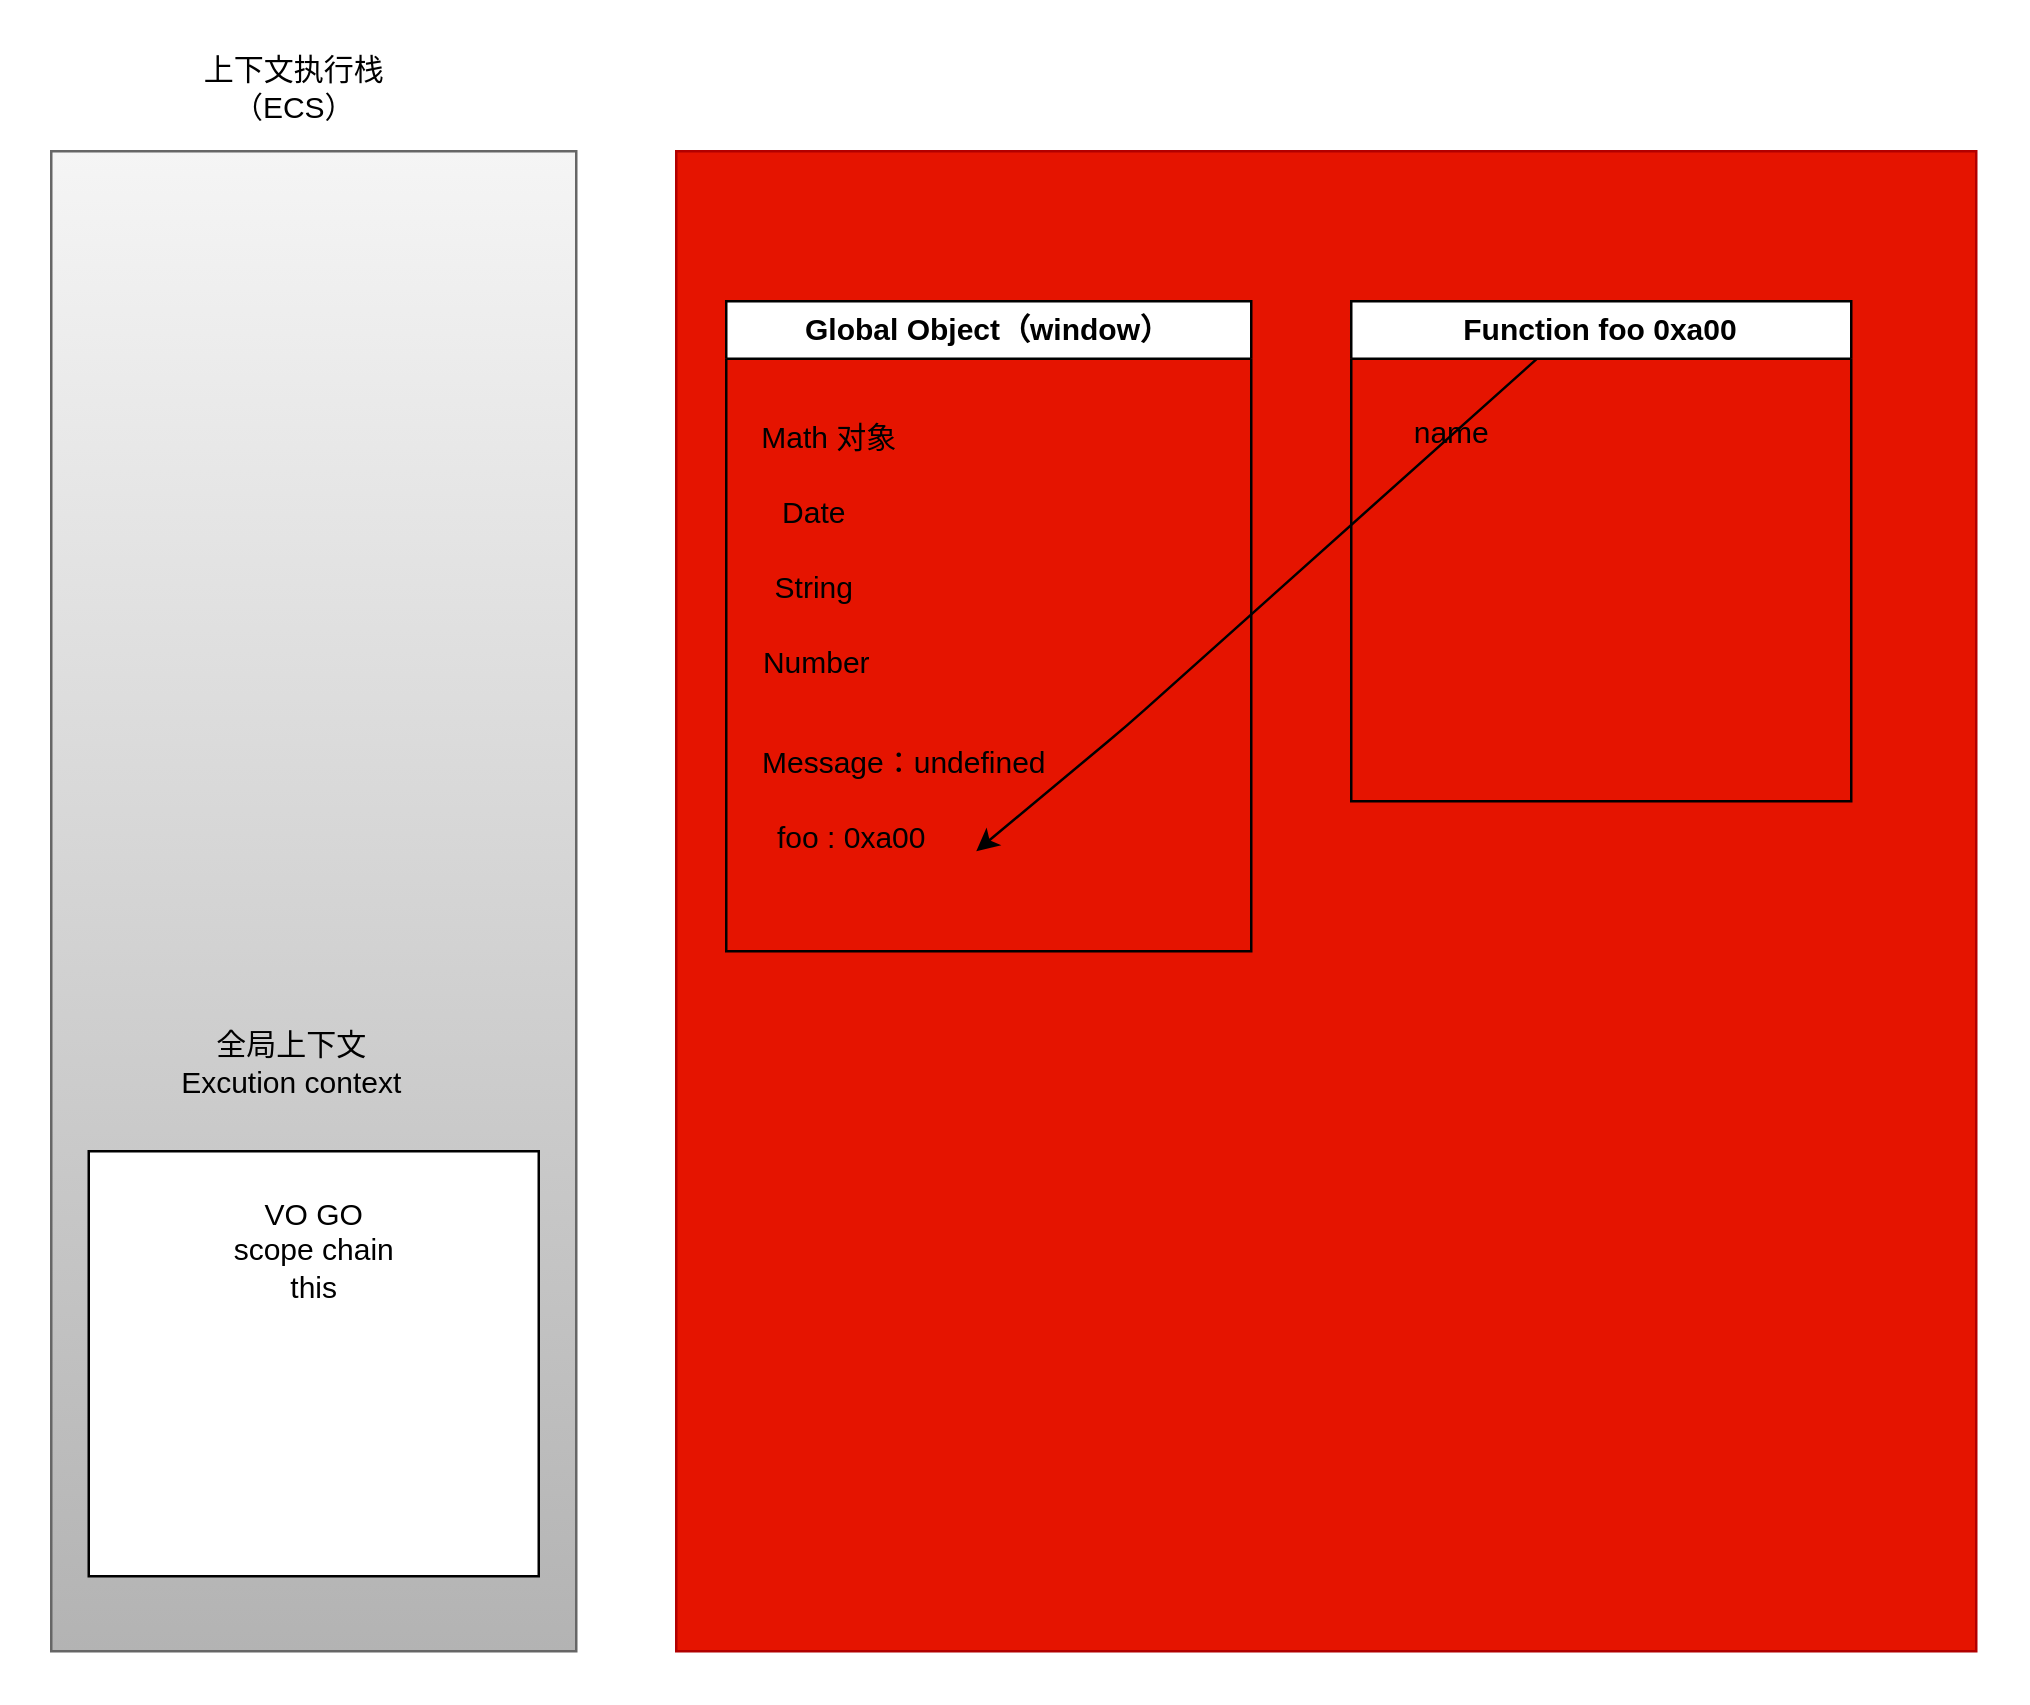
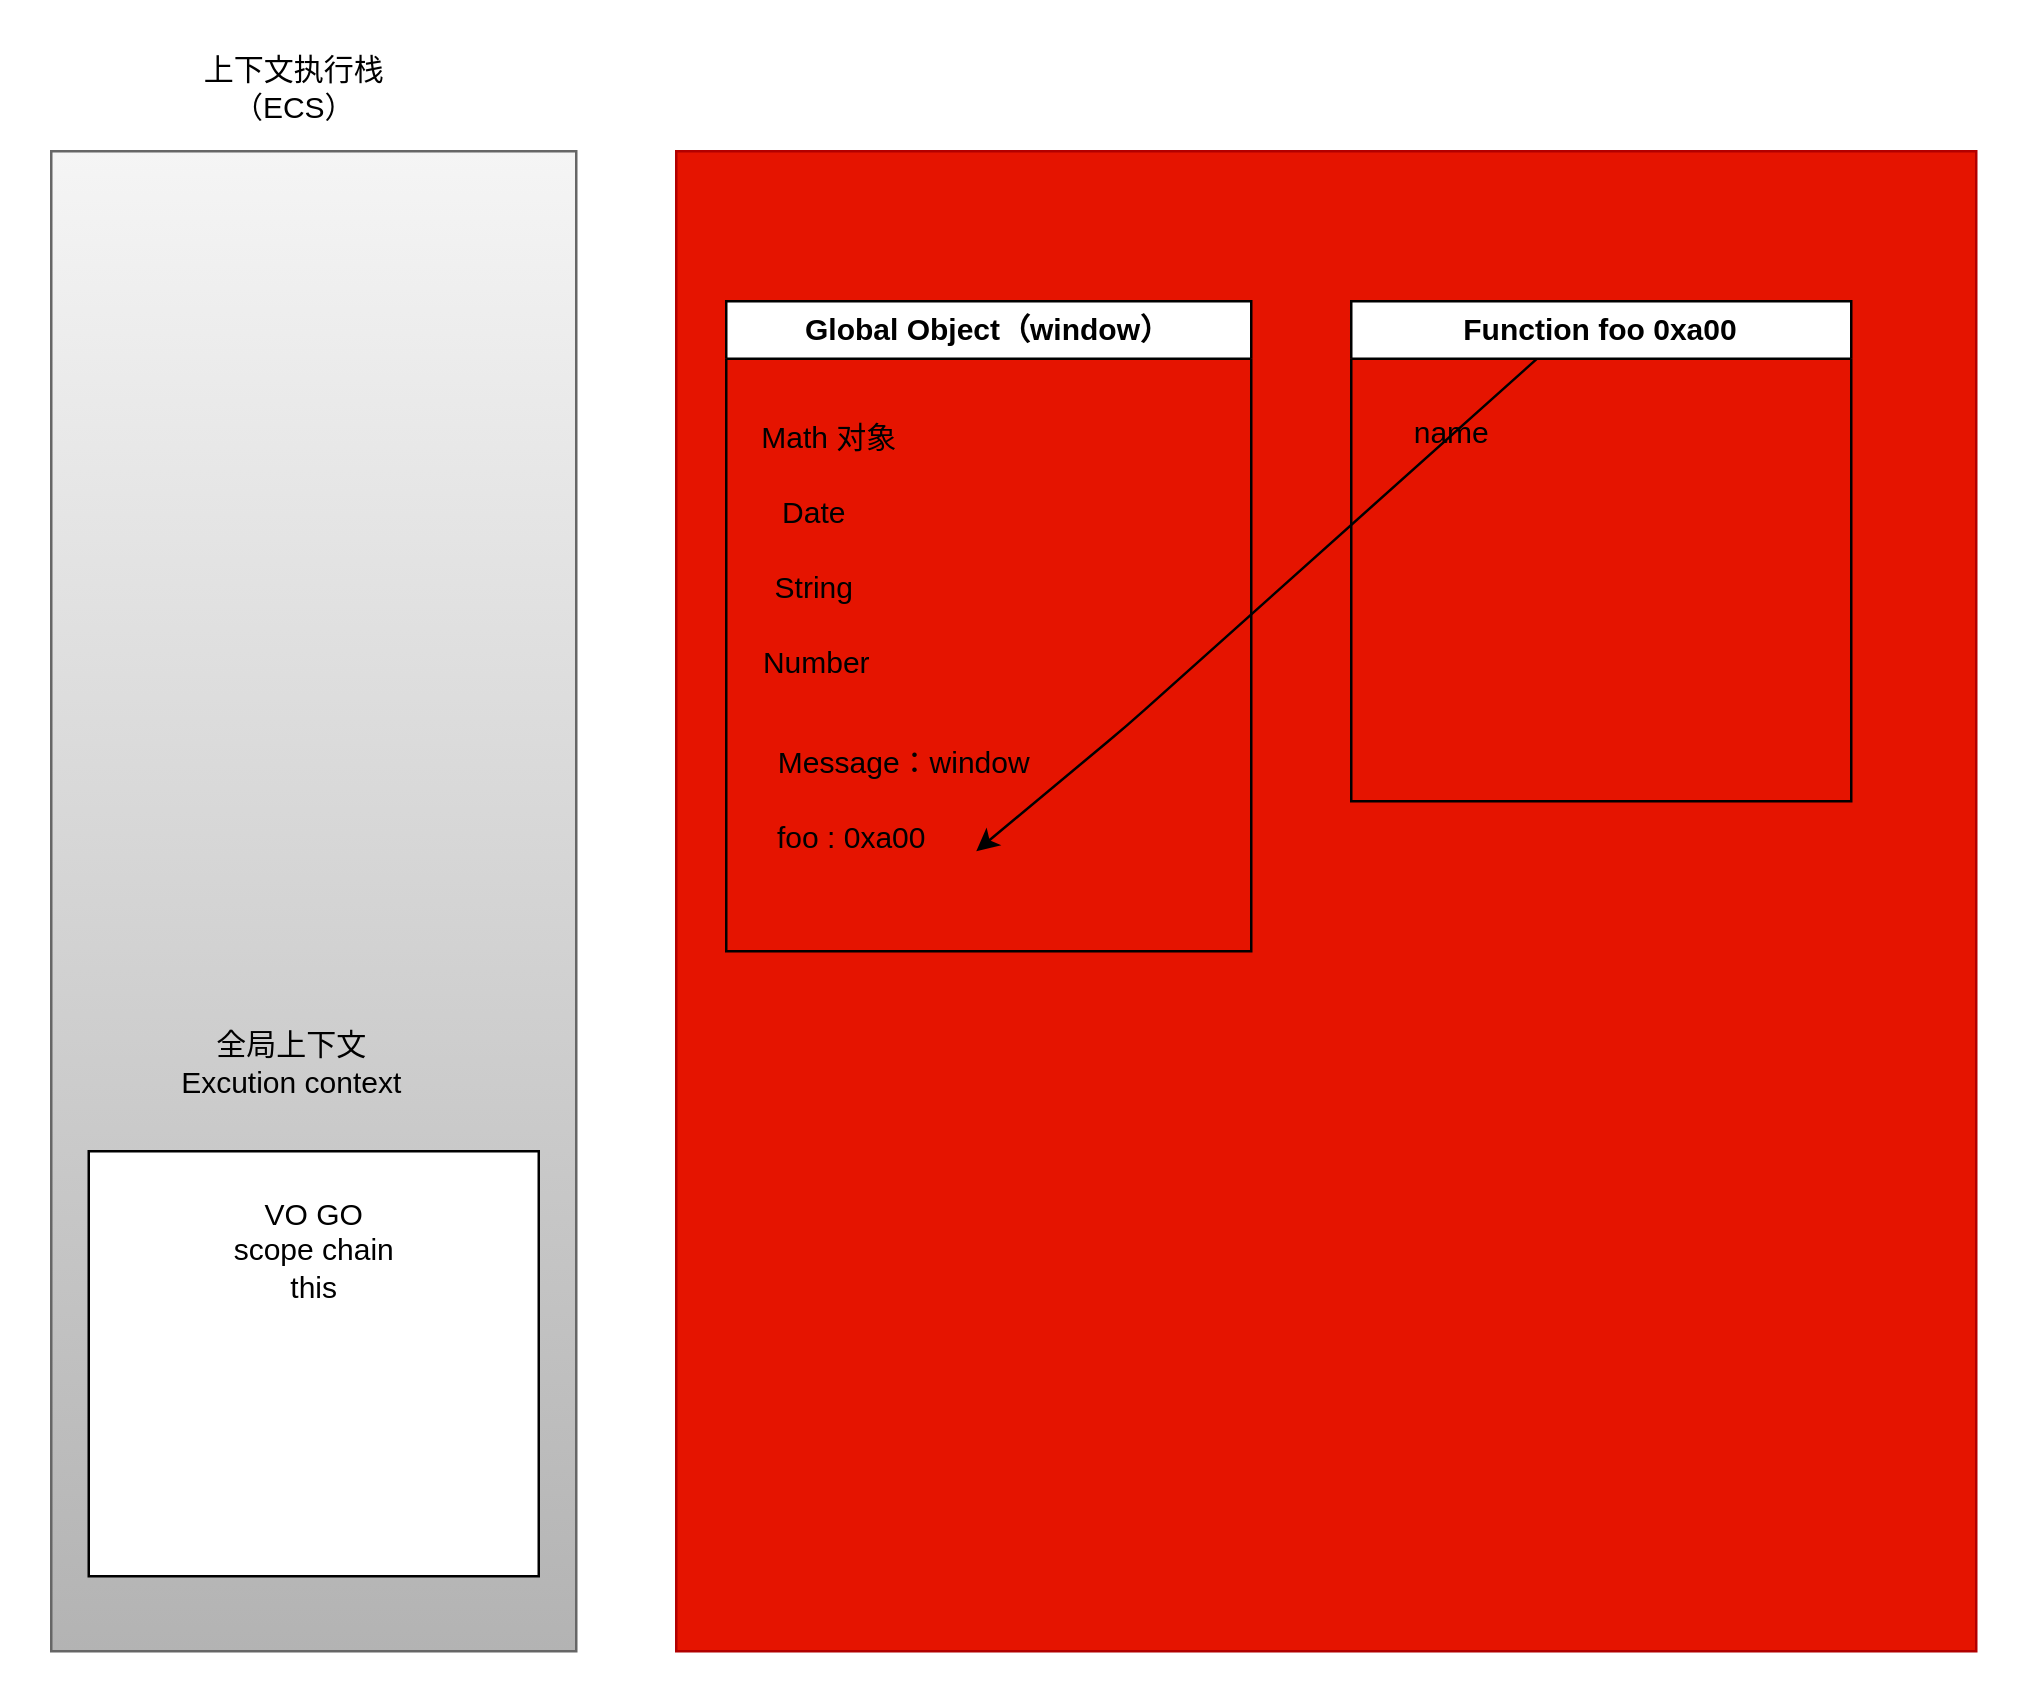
node "Message：undefined": label "Message：undefined" -> "Message：window"
